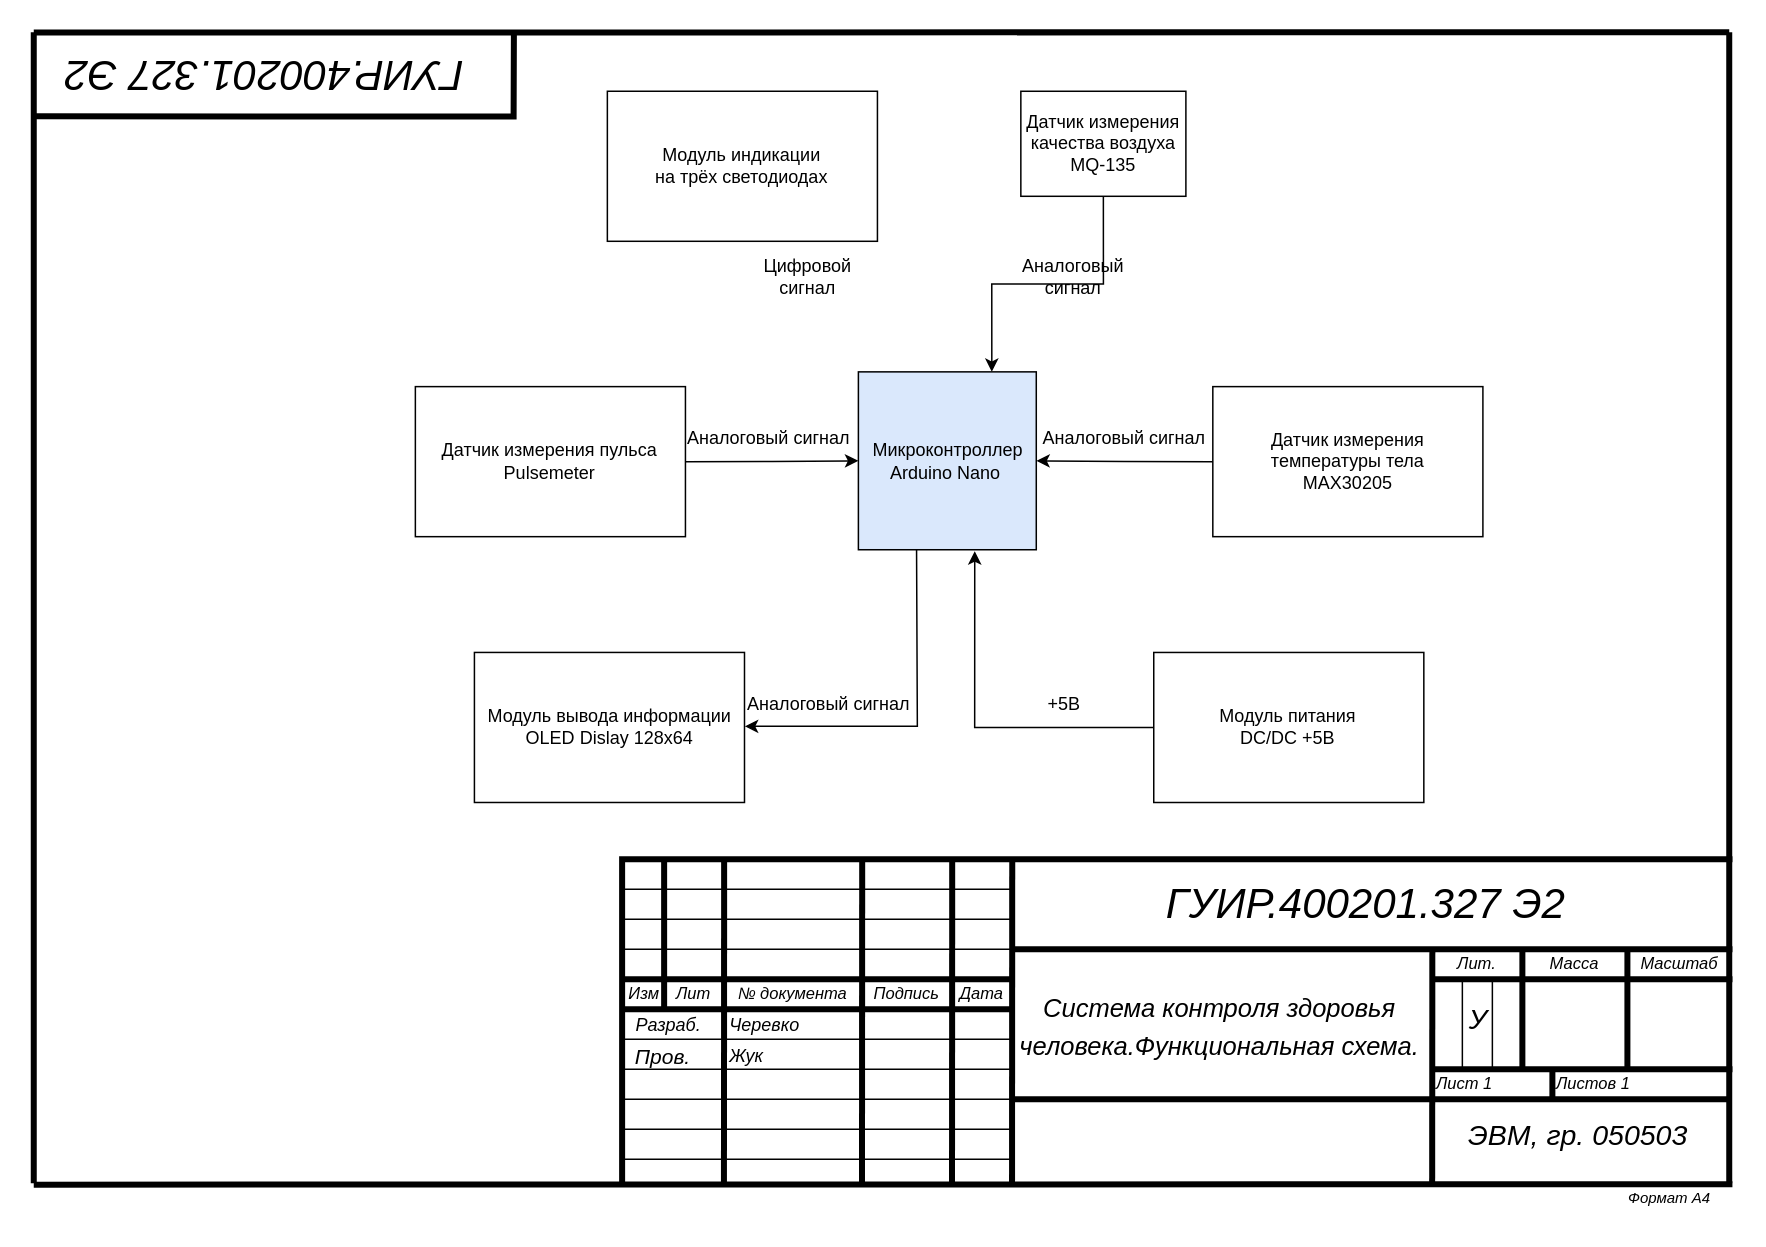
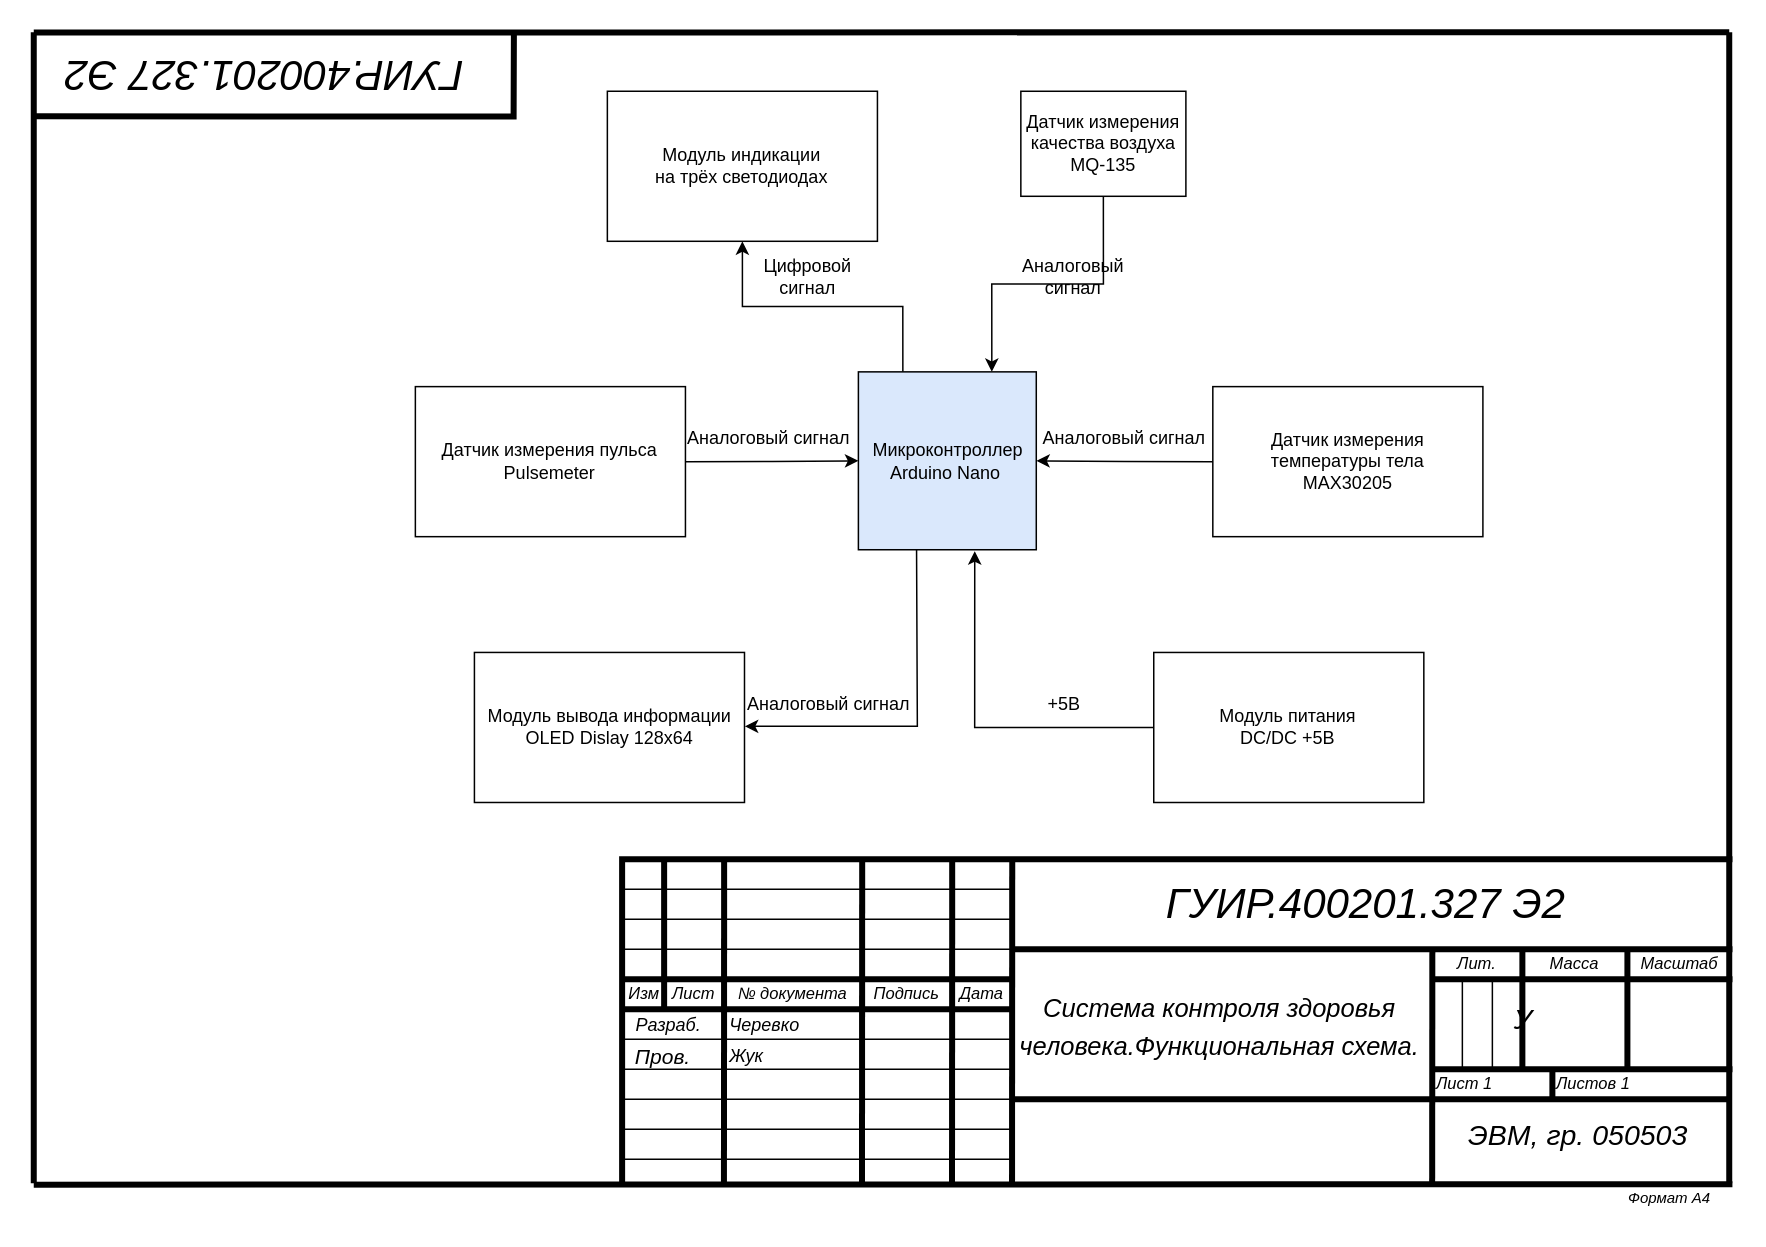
edge "Микроконтроллер Arduino Nano" -> "Модуль индикации на трёх светодиодах": added
node "Лит": label "Лит" -> "Лист"
node "У": moved (1478, 1021) -> (1523, 1021)
